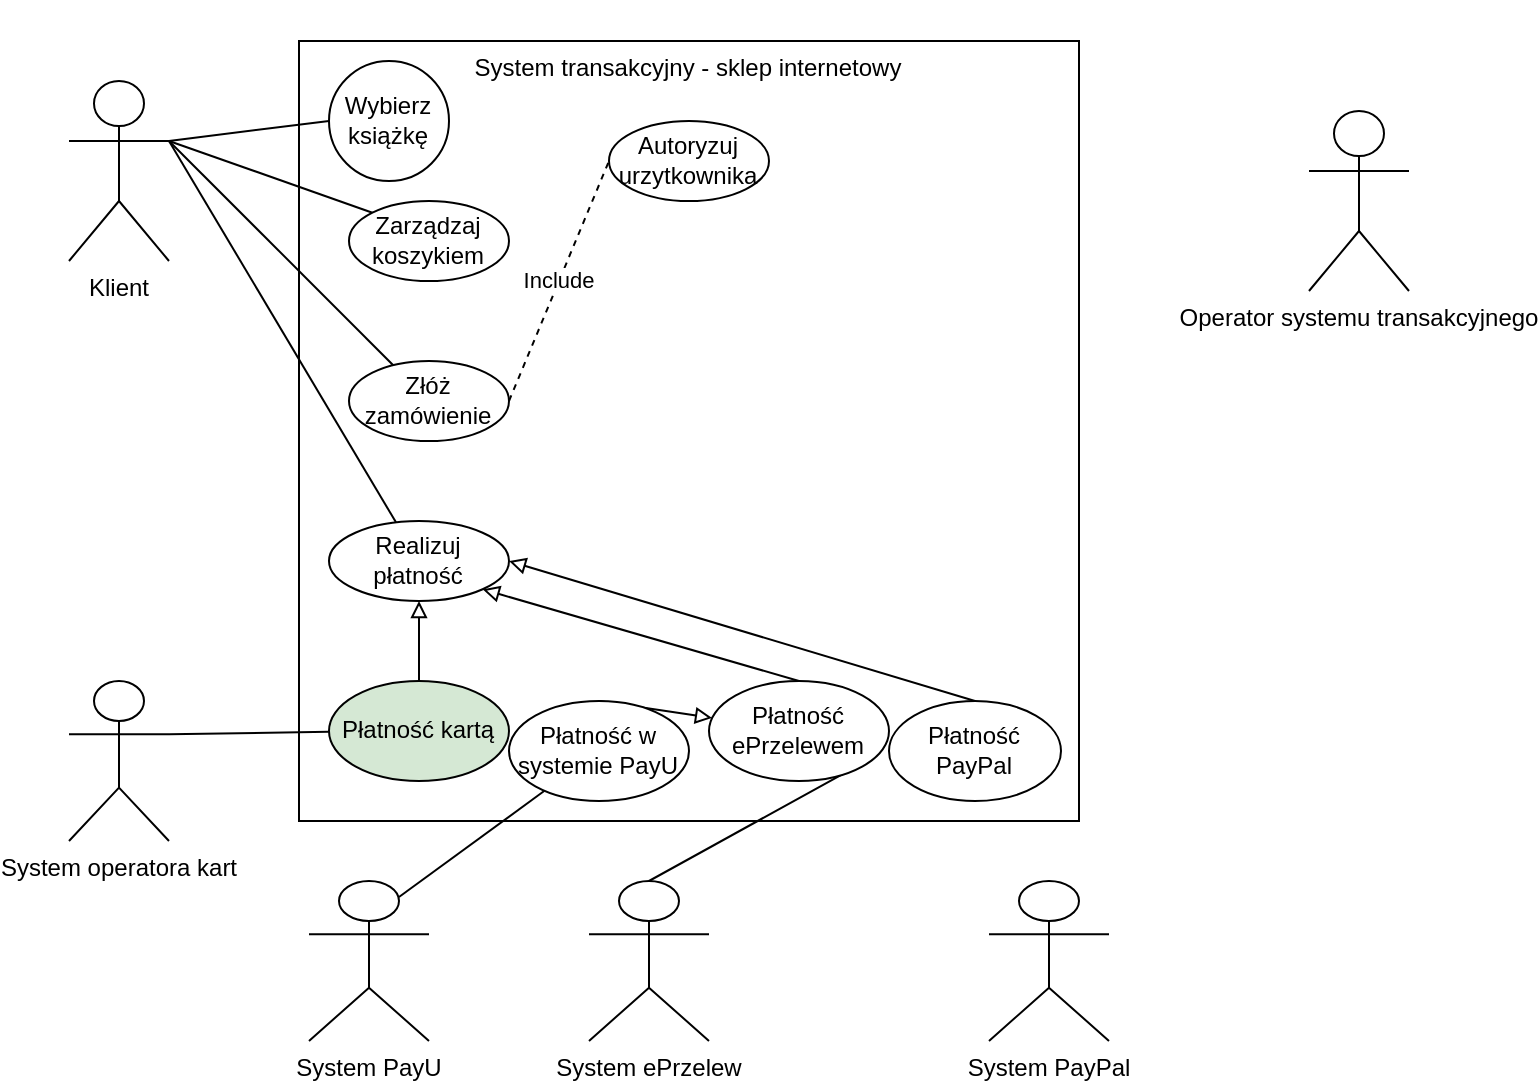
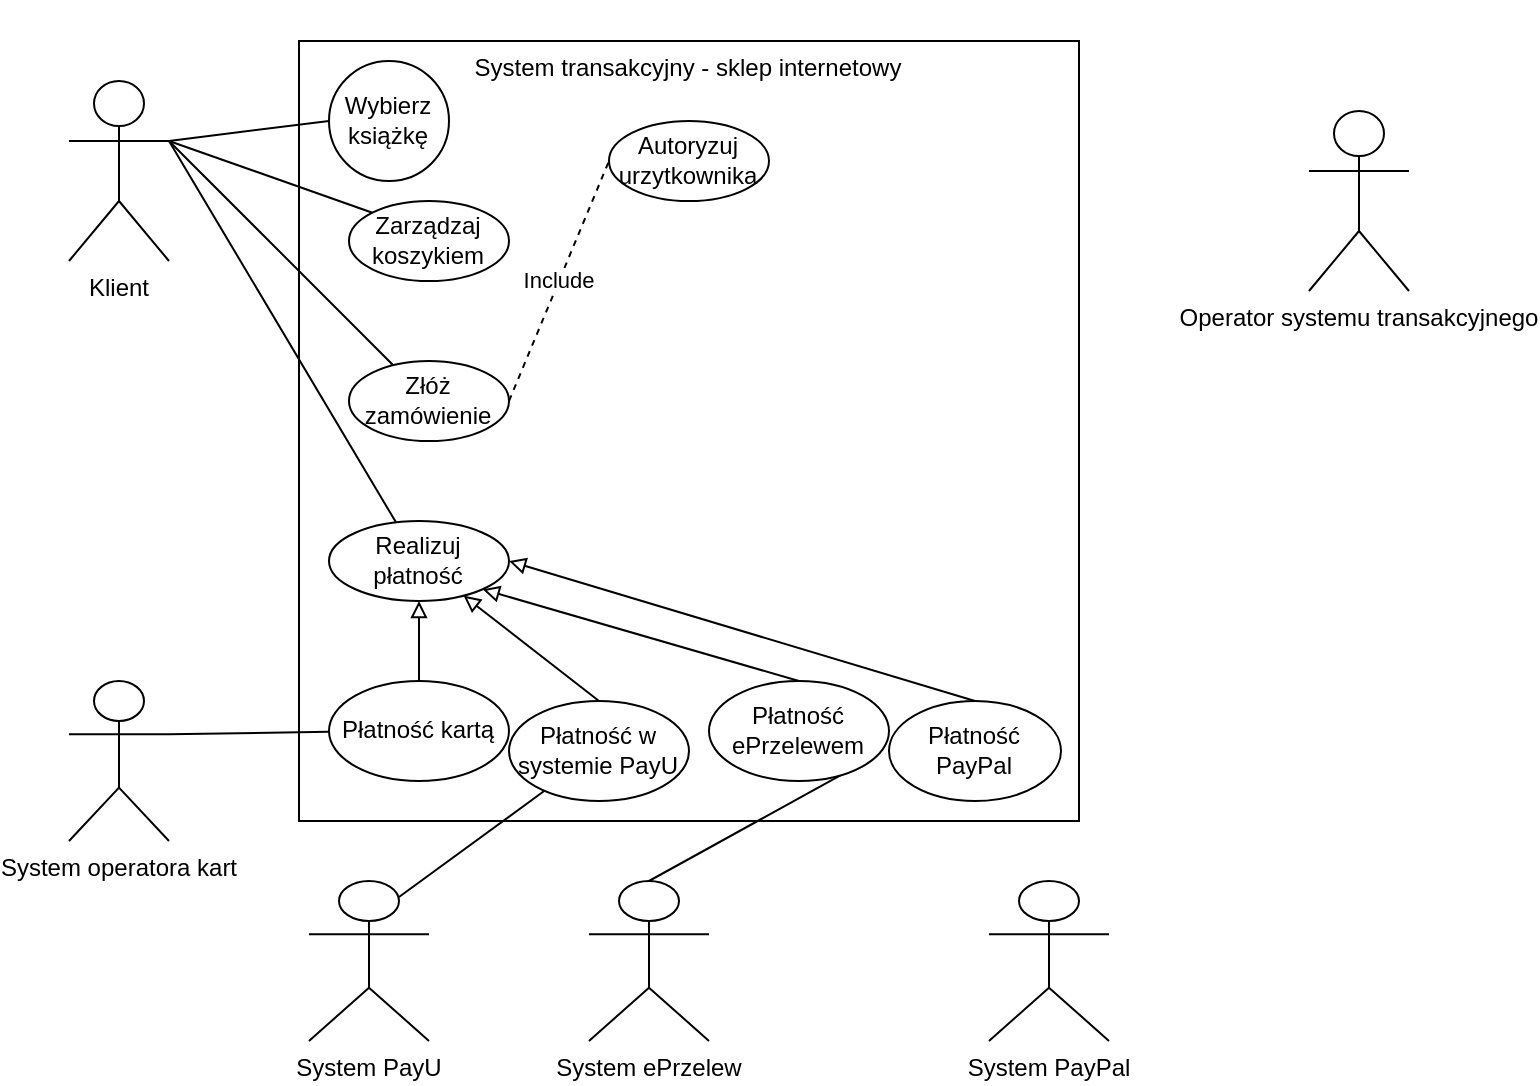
edge "Płatność w systemie PayU" -> "Płatność ePrzelewem": now "Płatność w systemie PayU" -> "Realizuj płatność"
node "Płatność kartą": fillcolor #d5e8d4 -> #ffffff
